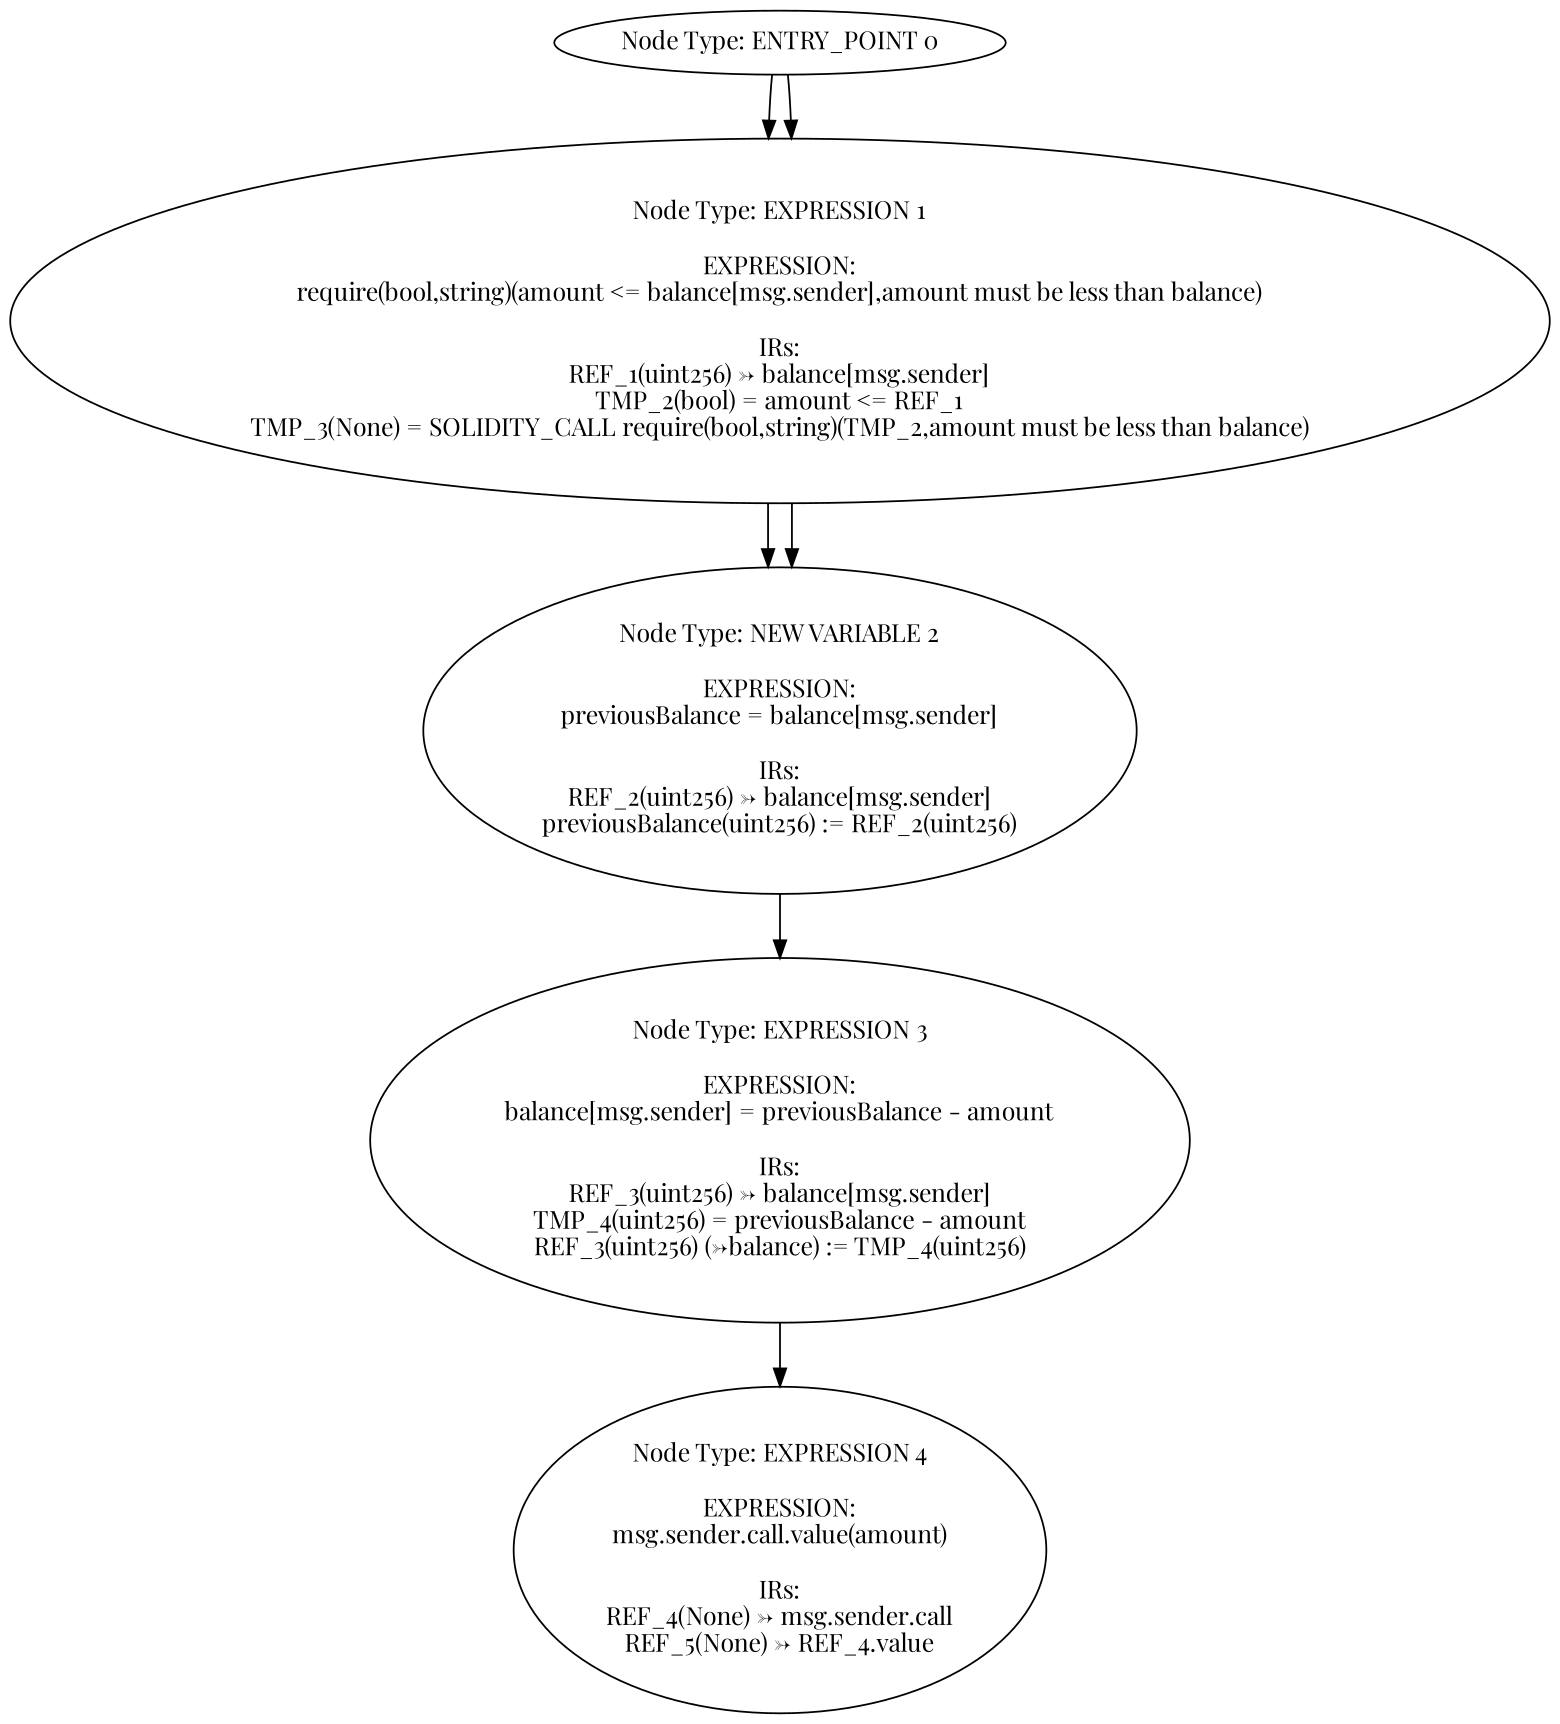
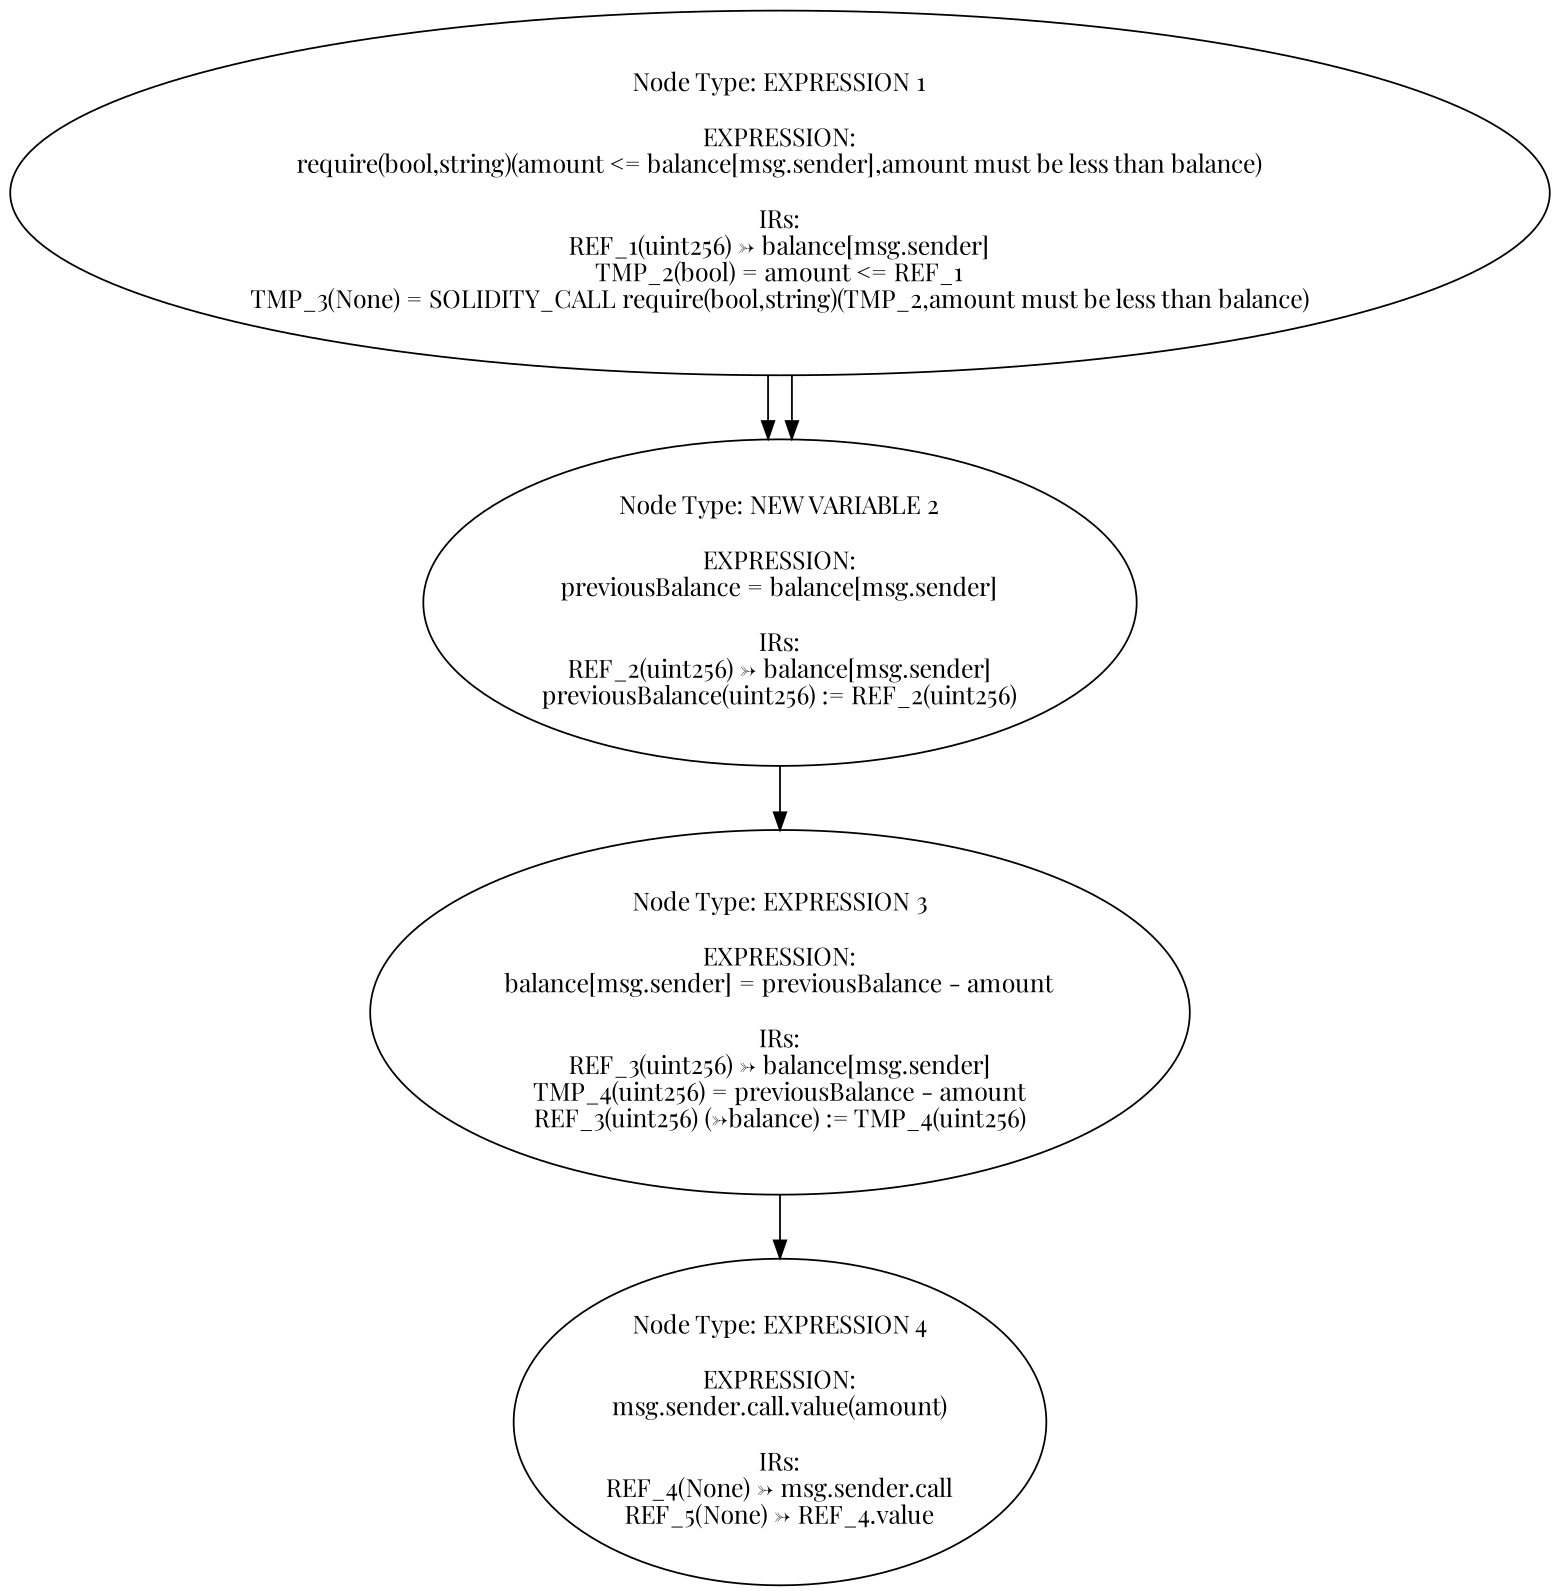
node "Node Type: ENTRY_POINT 0": removed
